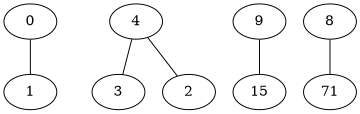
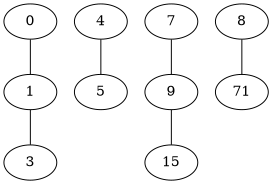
node "7": added
edge "4" -- "3": now "1" -- "3"
node "2": label "2" -> "5"
